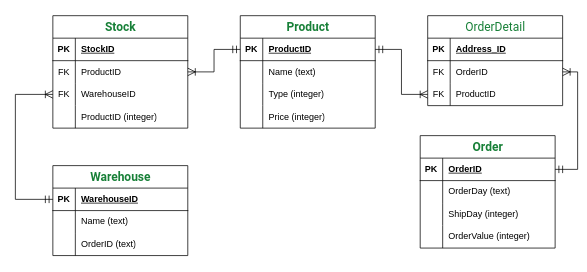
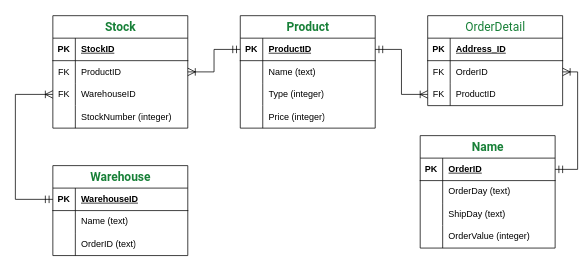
node "ProductID (integer)": label "ProductID (integer)" -> "StockNumber (integer)"
node "Order": label "Order" -> "Name"
node "ShipDay (integer)": label "ShipDay (integer)" -> "ShipDay (text)"
